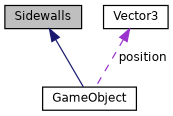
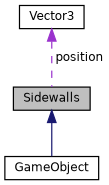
edge "GameObject" -> "Vector3": now "Sidewalls" -> "Vector3"
